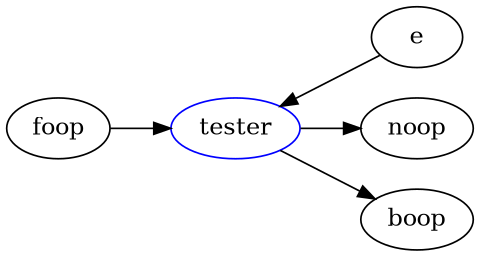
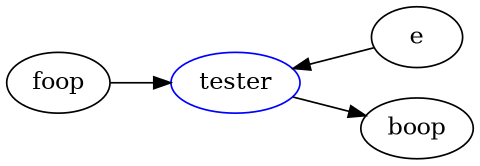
node "noop": removed
